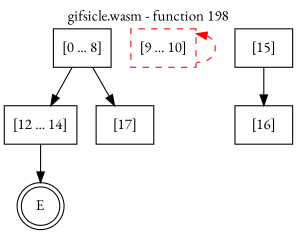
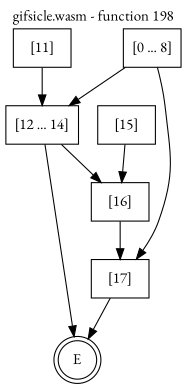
node "[11]": added
node "[9 ... 10]": removed
edge "[12 ... 14]" -> "[16]": added
edge "[16]" -> "[17]": added
edge "[17]" -> "E": added
